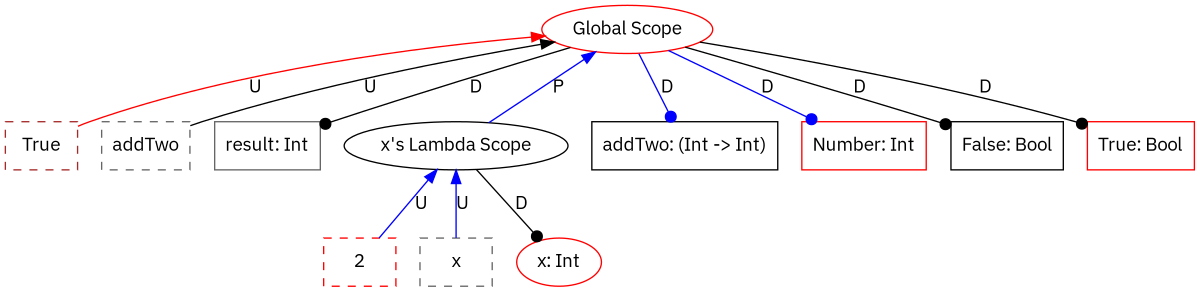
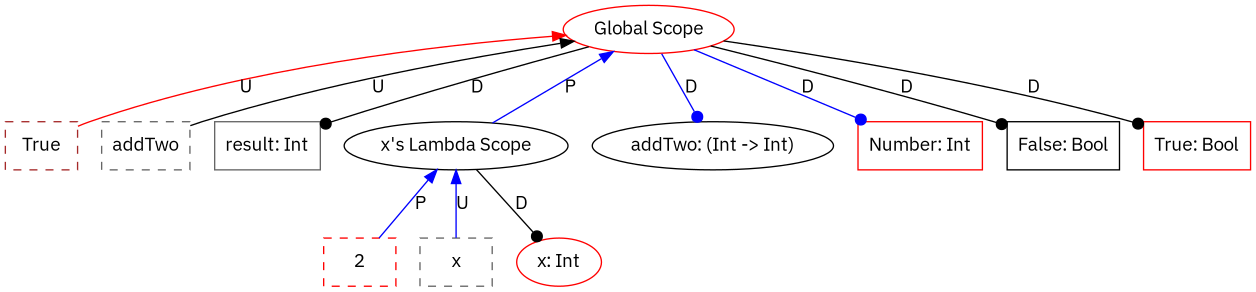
node "addTwo: (Int -> Int)": shape box -> ellipse
edge "x's Lambda Scope" -- "2": label "U" -> "P"
